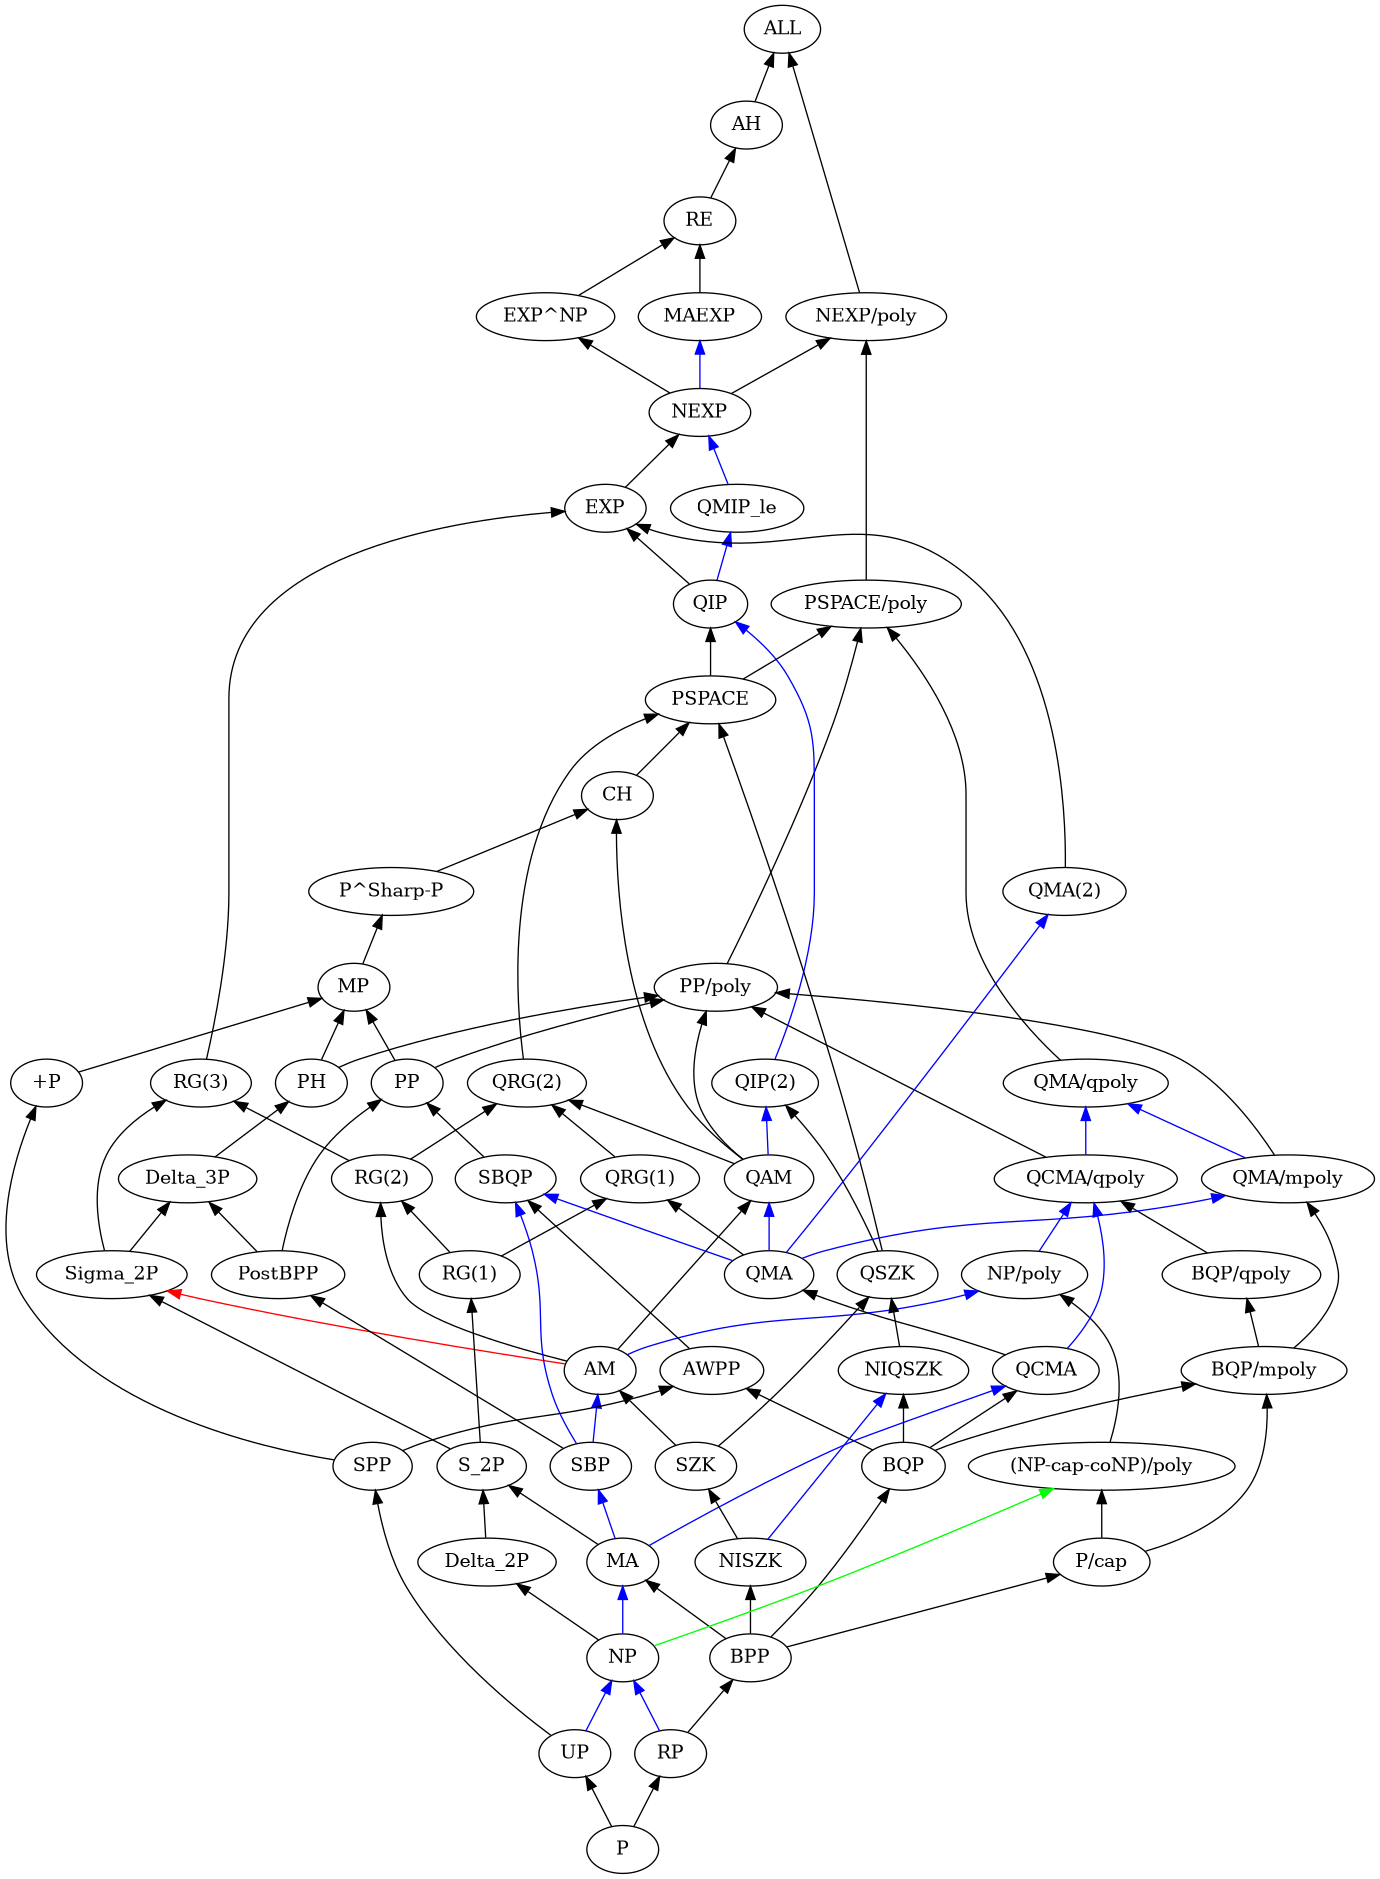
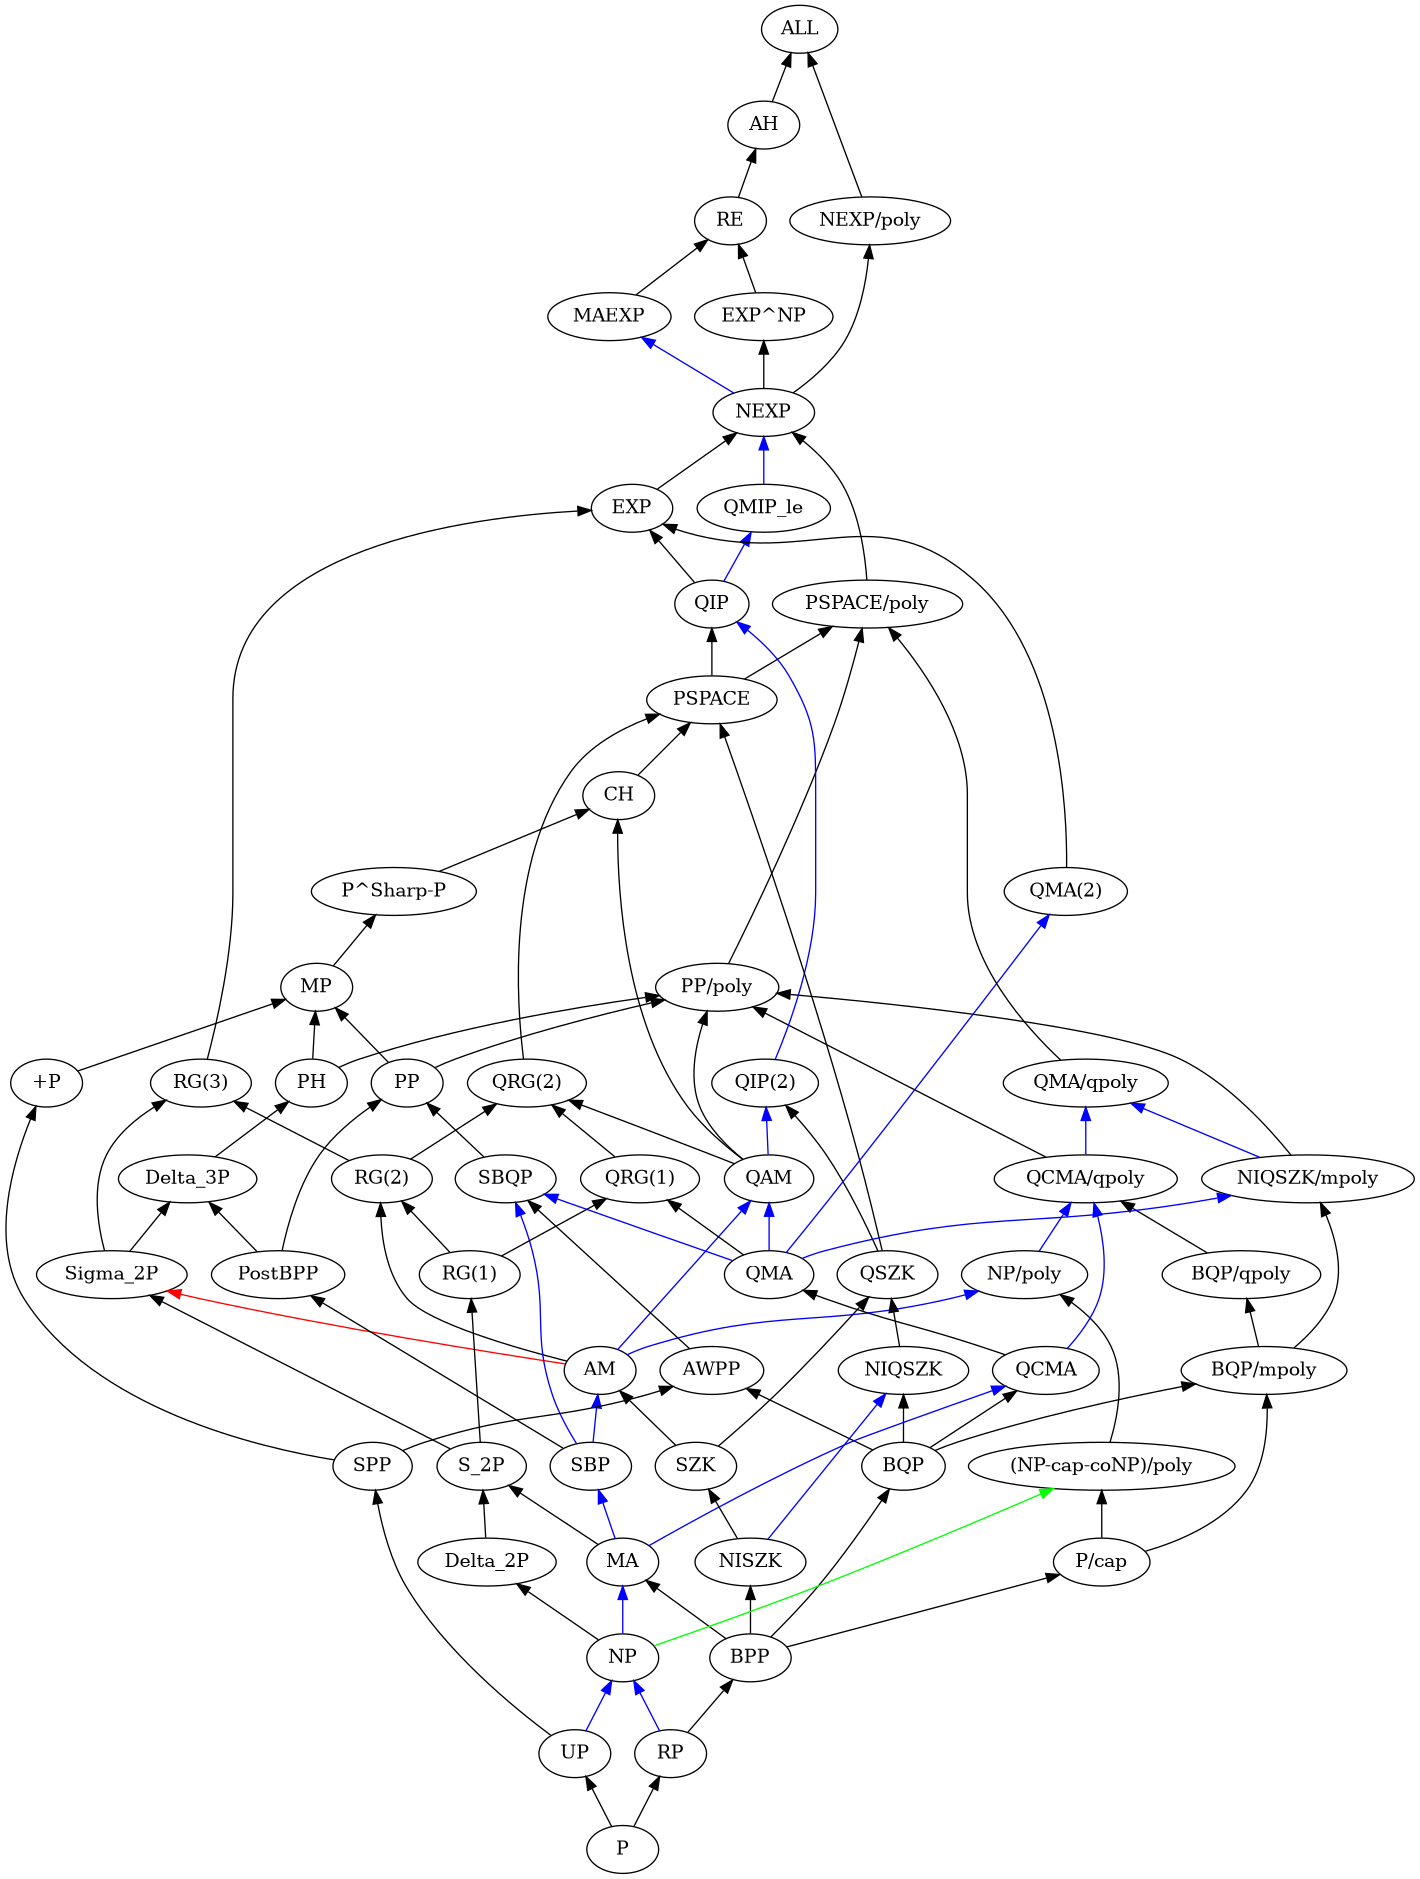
edge "PSPACE/poly" -> "NEXP/poly": now "PSPACE/poly" -> "NEXP"
node "QMA/mpoly": label "QMA/mpoly" -> "NIQSZK/mpoly"
edge "AM" -> "QAM": color black -> blue
